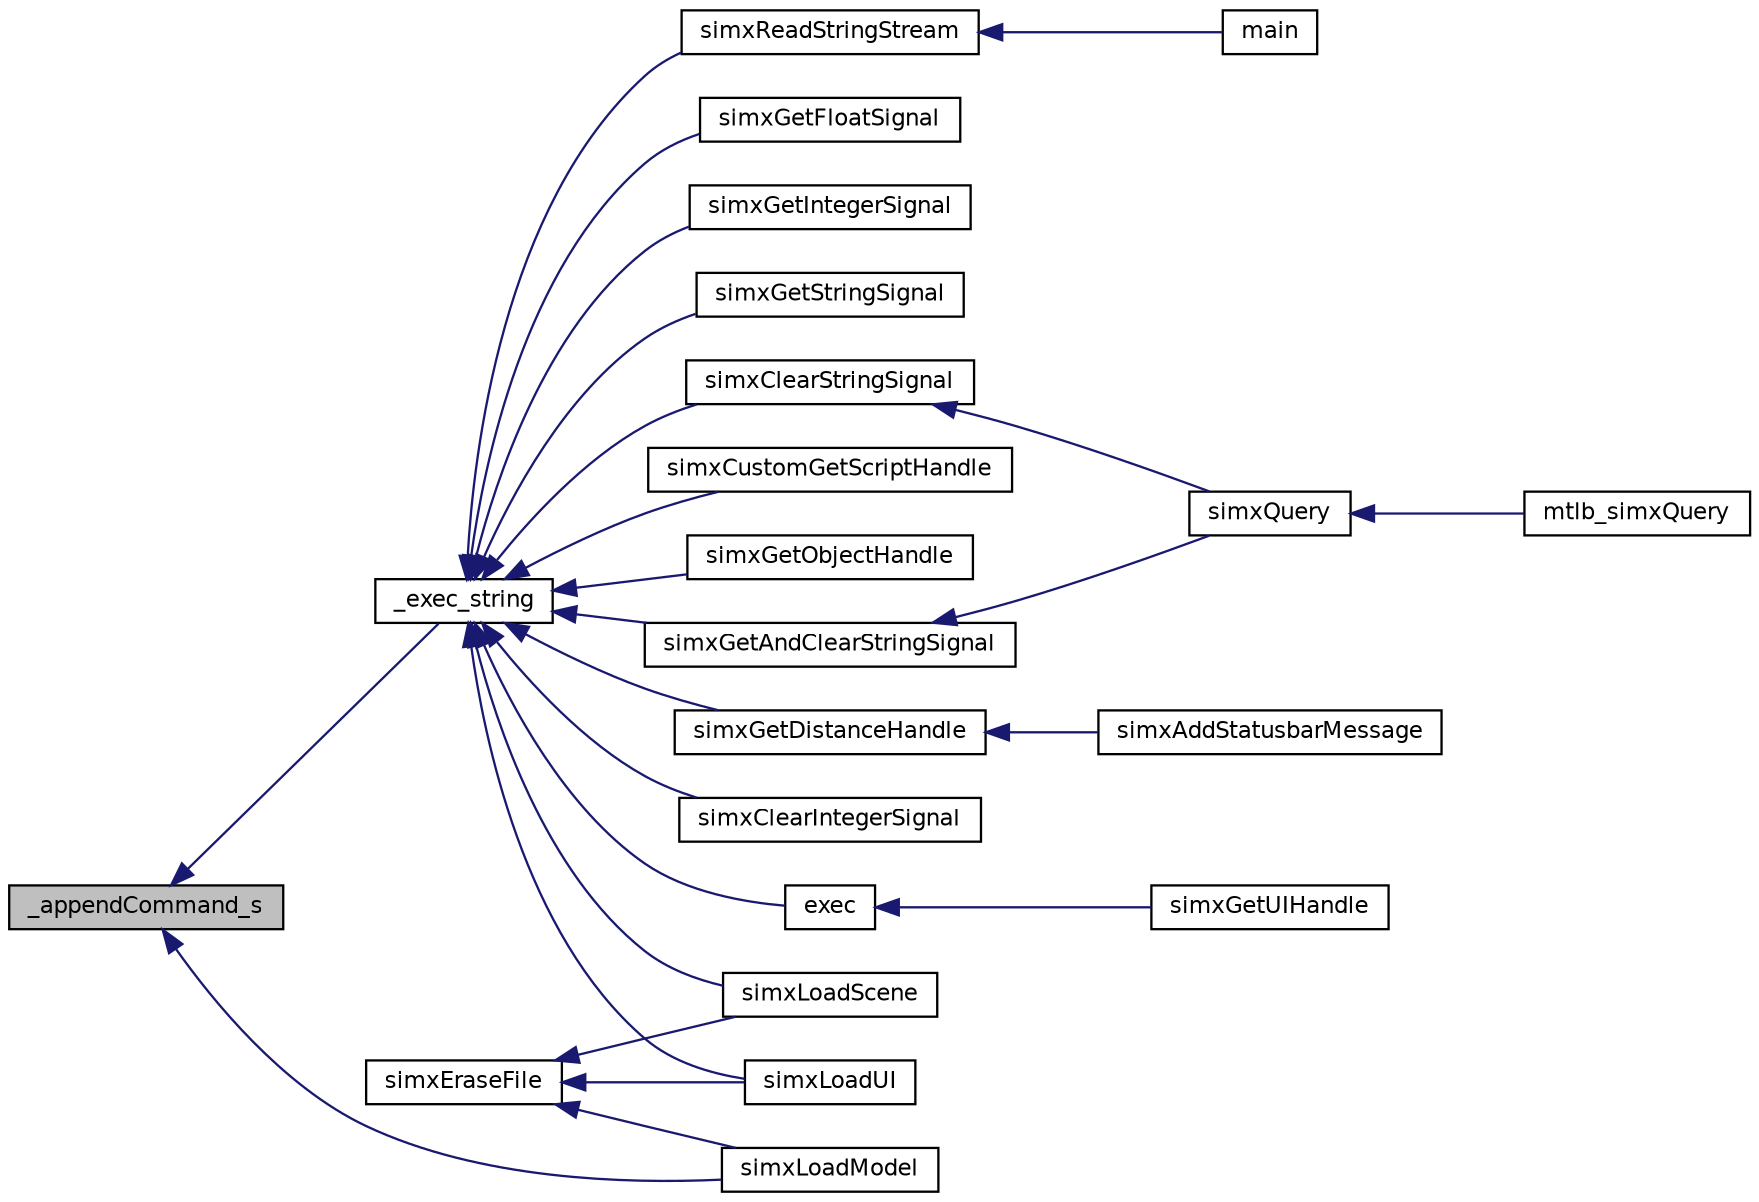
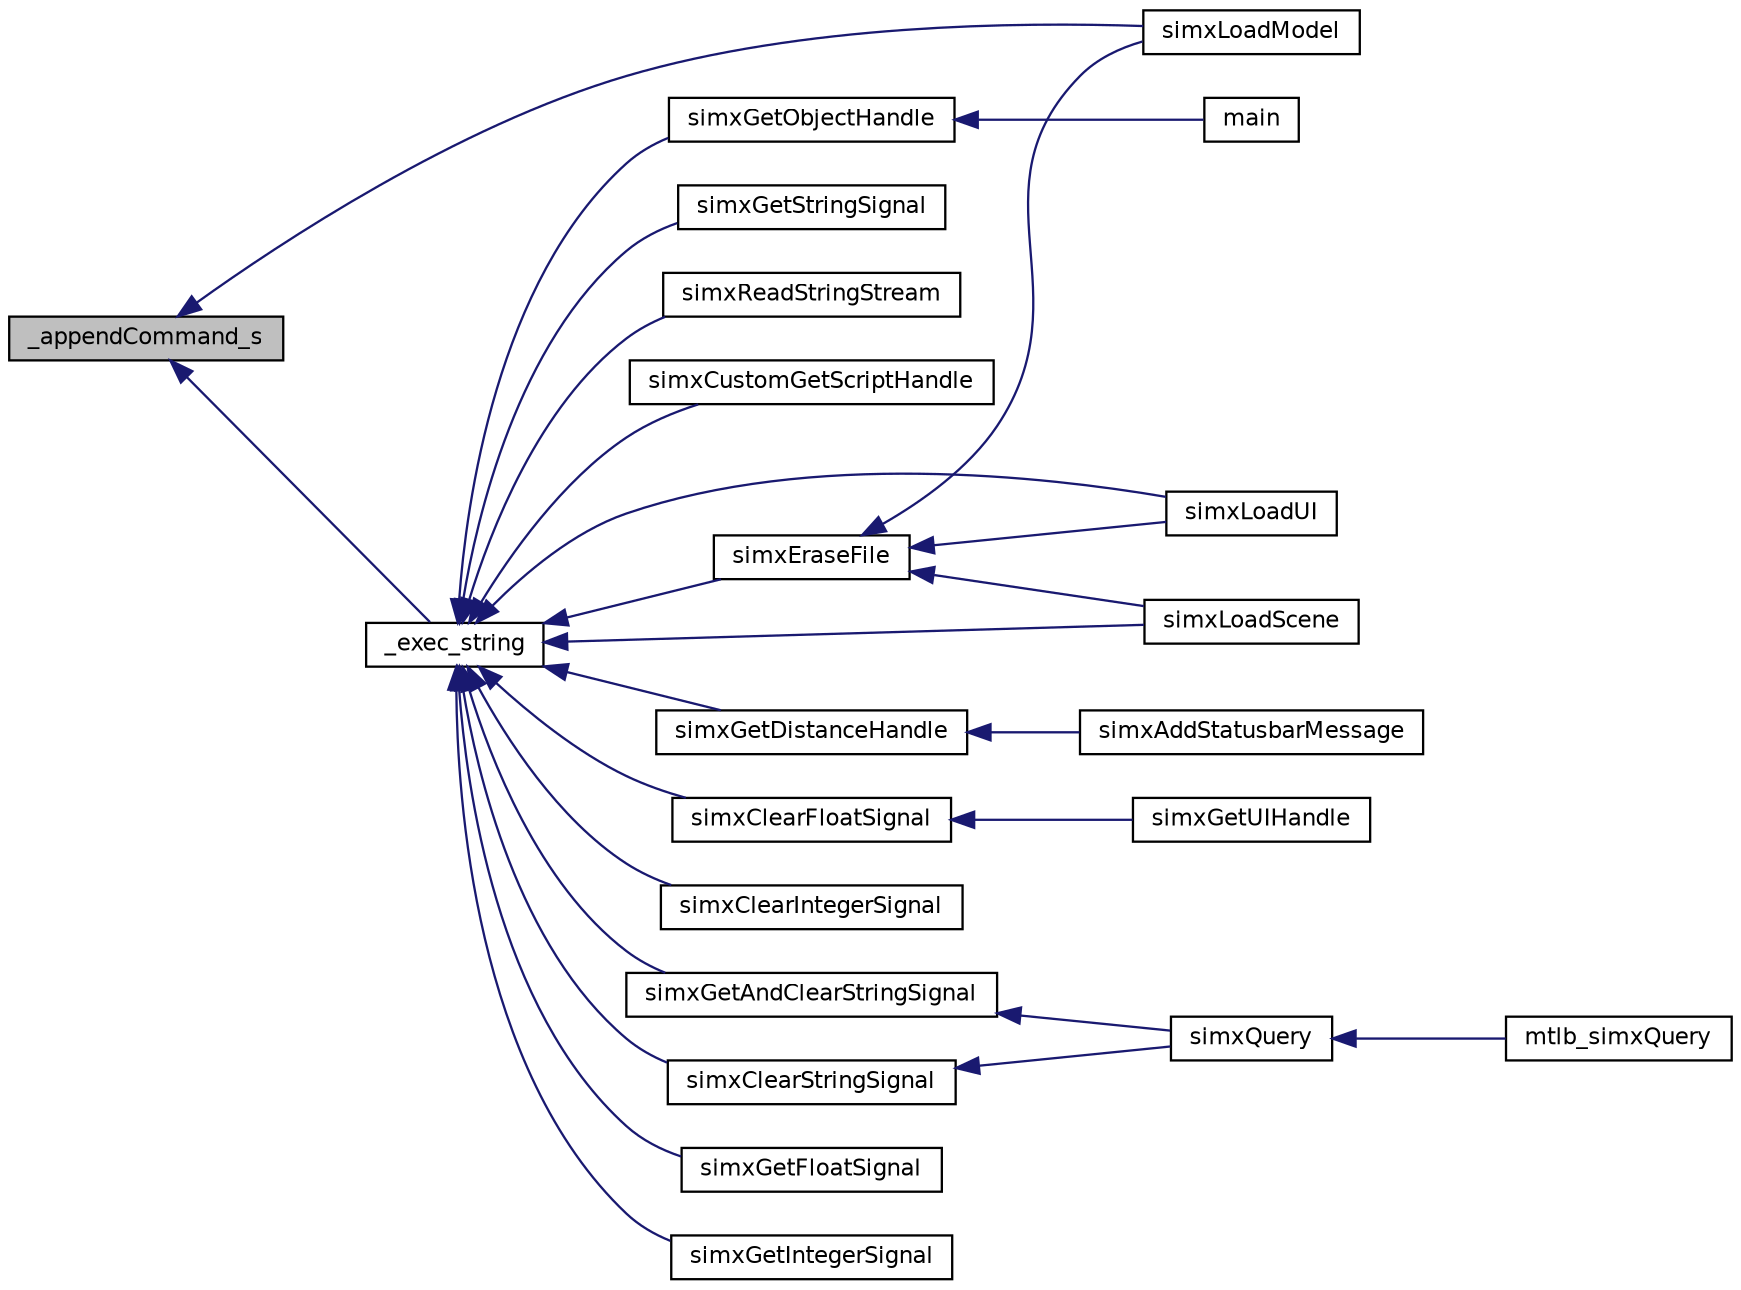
edge "main" -> "simxReadStringStream": now "main" -> "simxGetObjectHandle"
edge "simxEraseFile" -> "_exec_string": added
node "exec": label "exec" -> "simxClearFloatSignal"
